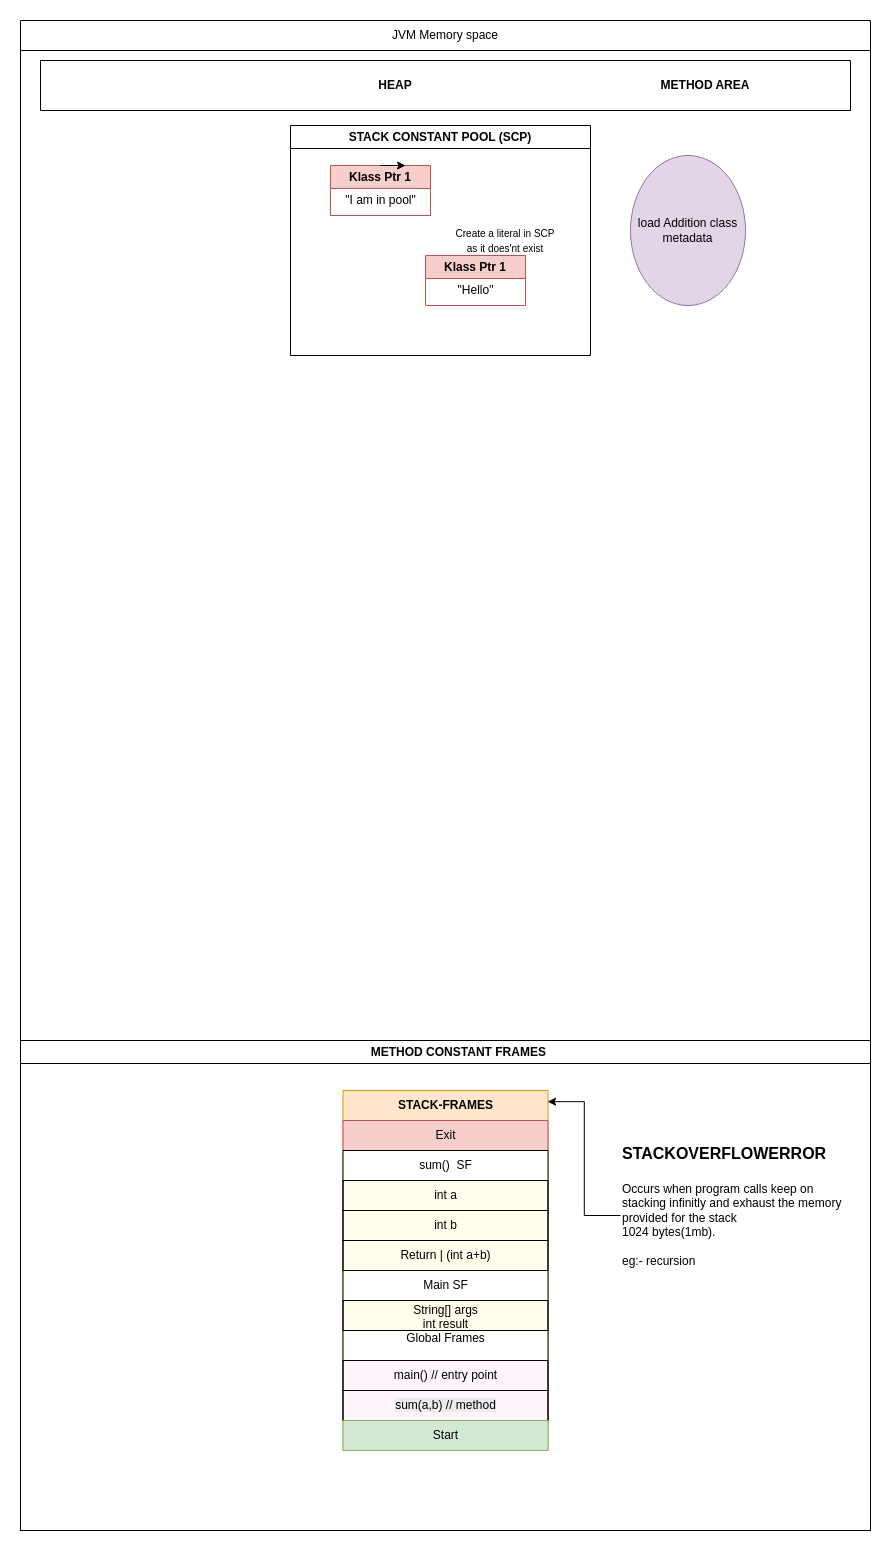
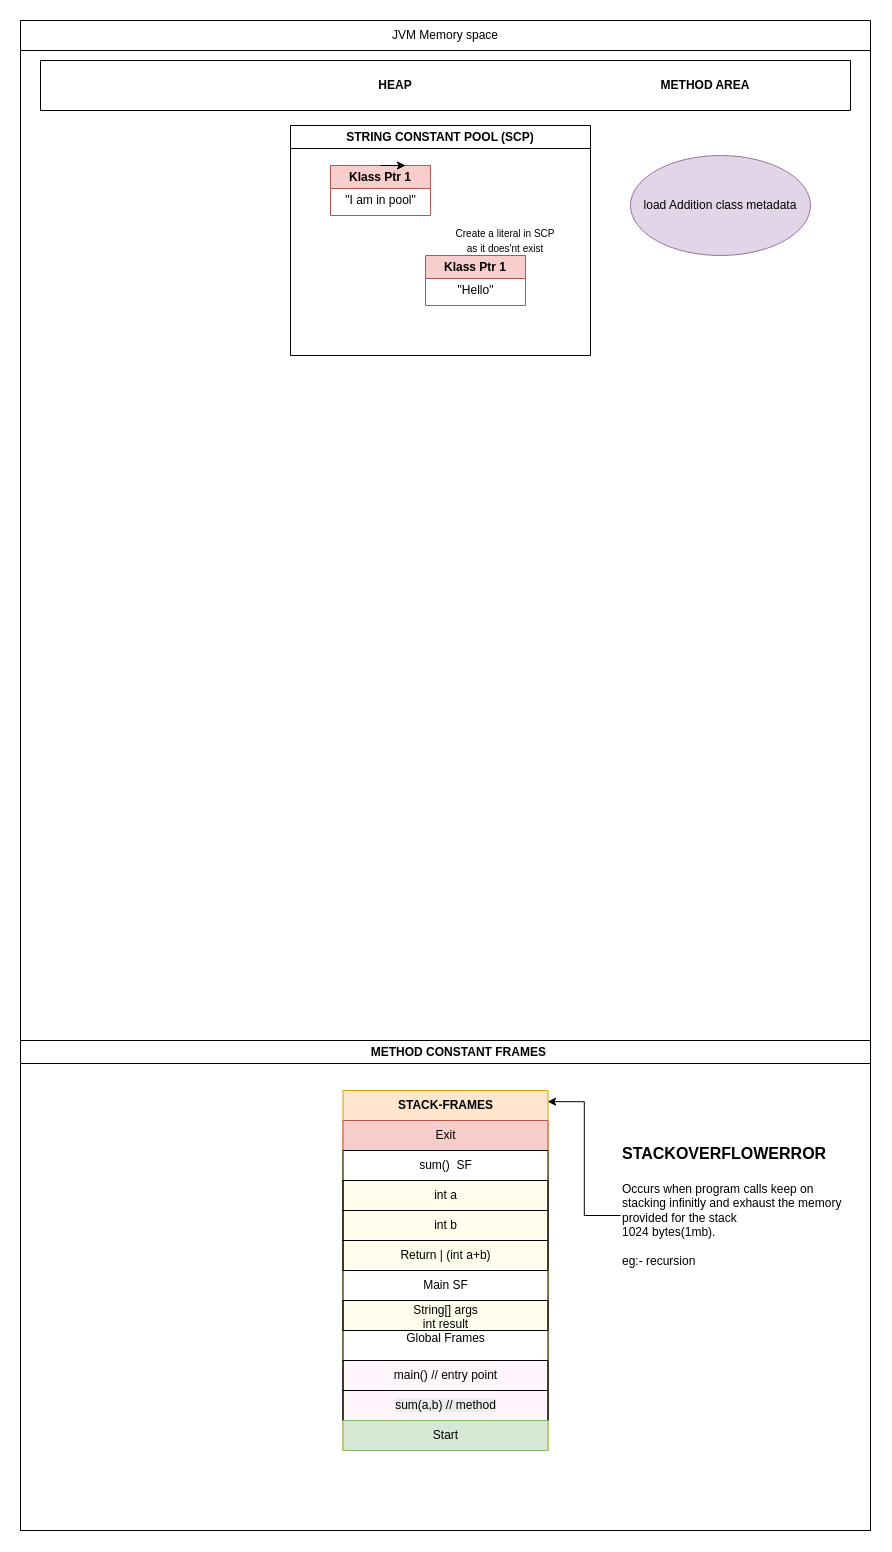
node "STACK CONSTANT POOL (SCP)": label "STACK CONSTANT POOL (SCP)" -> "STRING CONSTANT POOL (SCP)"
node "load Addition class metadata": size 115x150 -> 180x100
